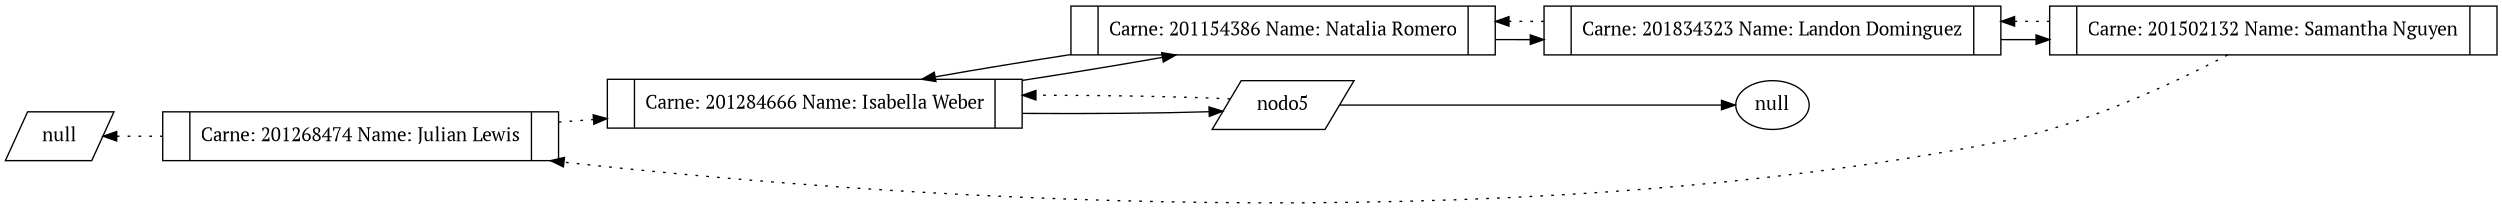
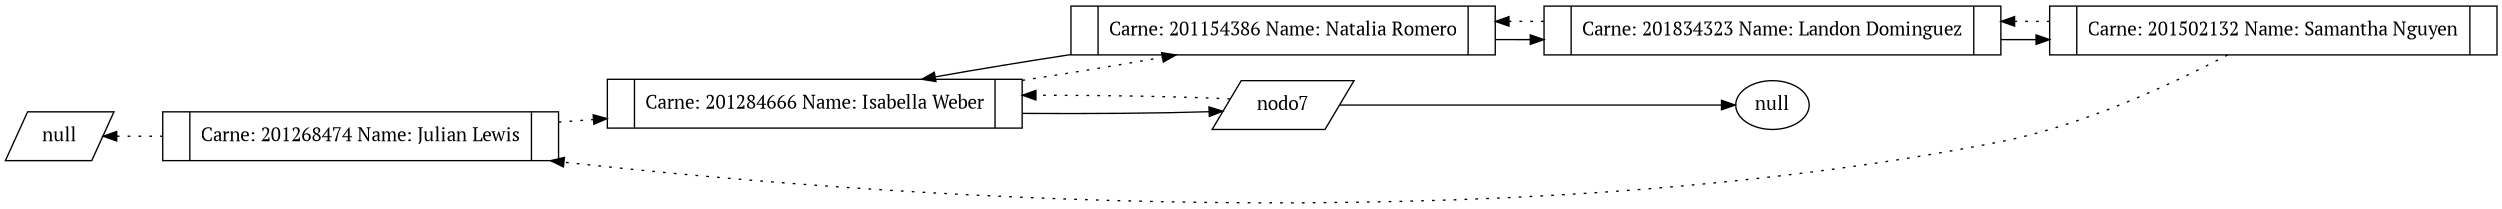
edge "Carne: 201284666 Name: Isabella Weber" -> "Carne: 201154386 Name: Natalia Romero": style solid -> dotted
node "nodo5": label "nodo5" -> "nodo7"
